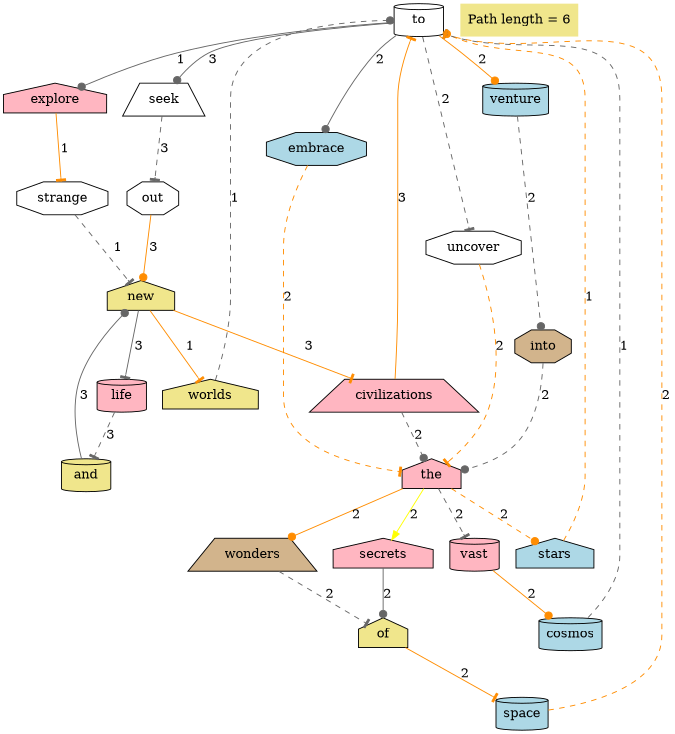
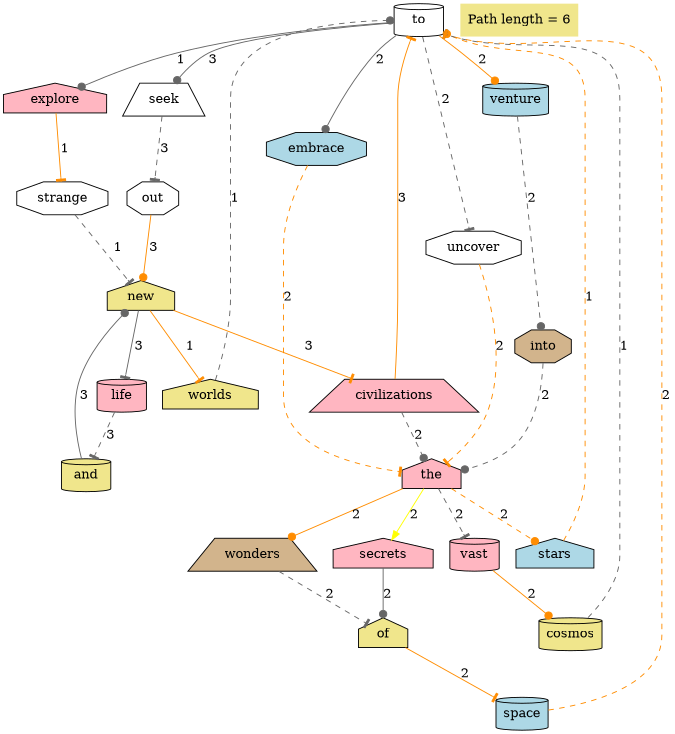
node "cosmos": fillcolor lightblue -> khaki
